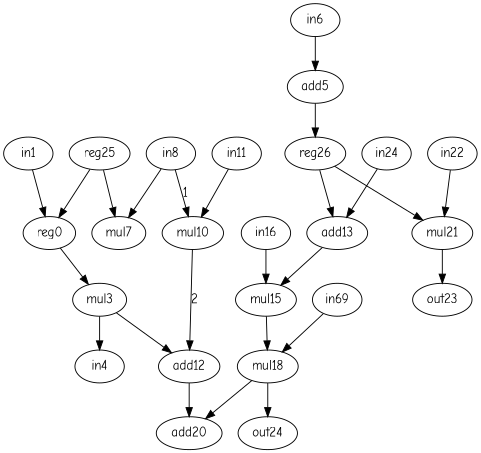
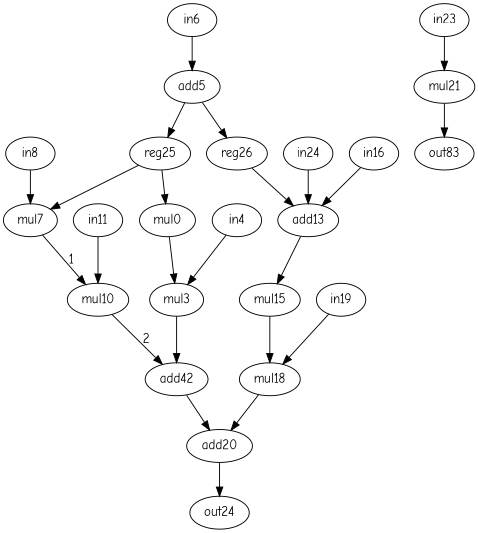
edge "add5" -> "reg25": added
node "in1": removed
node "in22": label "in22" -> "in23"
edge "in8" -> "mul10": now "mul7" -> "mul10"
edge "reg26" -> "mul21": removed
node "reg0": label "reg0" -> "mul0"
edge "in16" -> "mul15": now "in16" -> "add13"
node "in69": label "in69" -> "in19"
node "out23": label "out23" -> "out83"
edge "mul3" -> "in4": reversed
node "add12": label "add12" -> "add42"
edge "mul18" -> "out24": now "add20" -> "out24"
